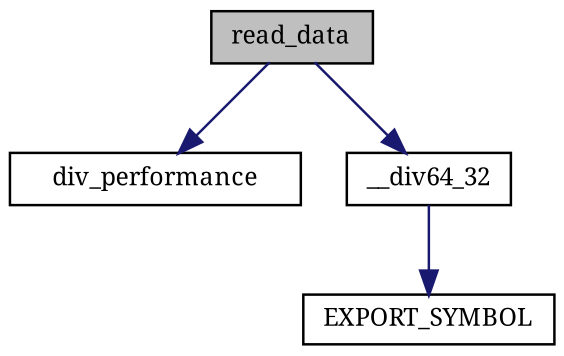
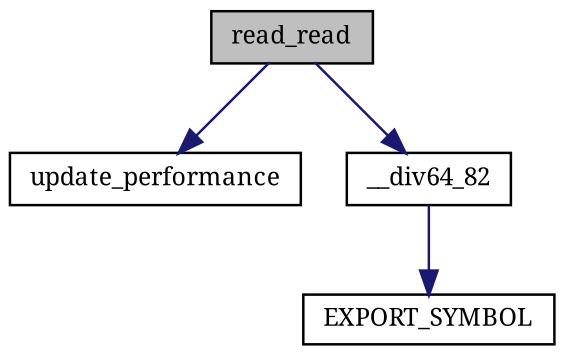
node "read_data": label "read_data" -> "read_read"
node "div_performance": label "div_performance" -> "update_performance"
node "__div64_32": label "__div64_32" -> "__div64_82"
